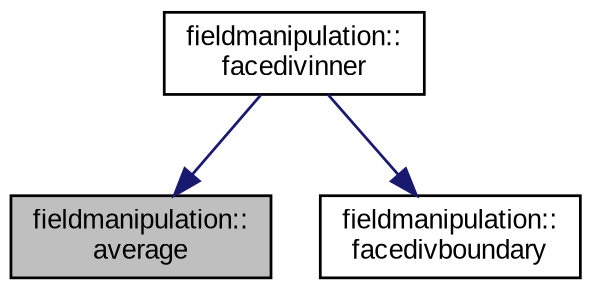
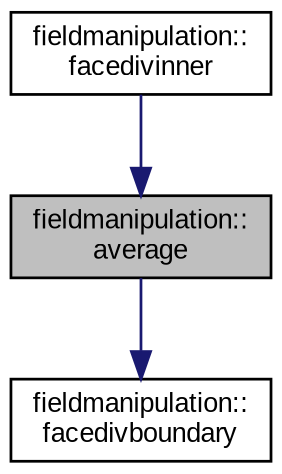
edge "fieldmanipulation:: facedivinner" -> "fieldmanipulation:: facedivboundary": now "fieldmanipulation:: average" -> "fieldmanipulation:: facedivboundary"
